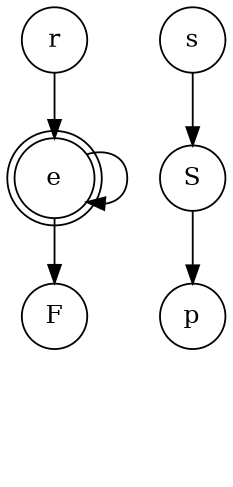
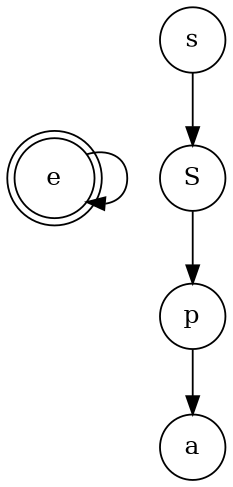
node "r": removed
node "F": removed
node "a": added
